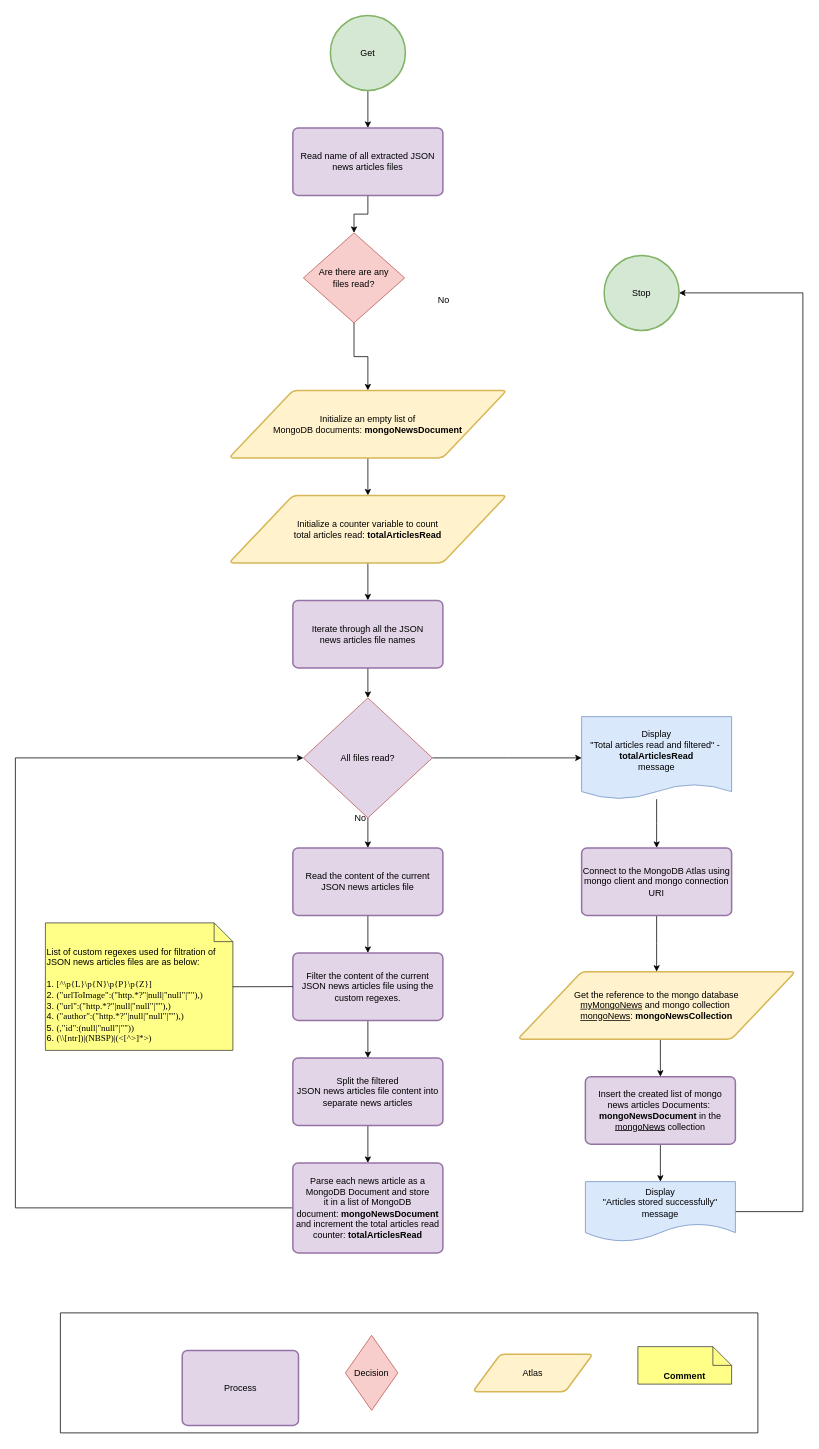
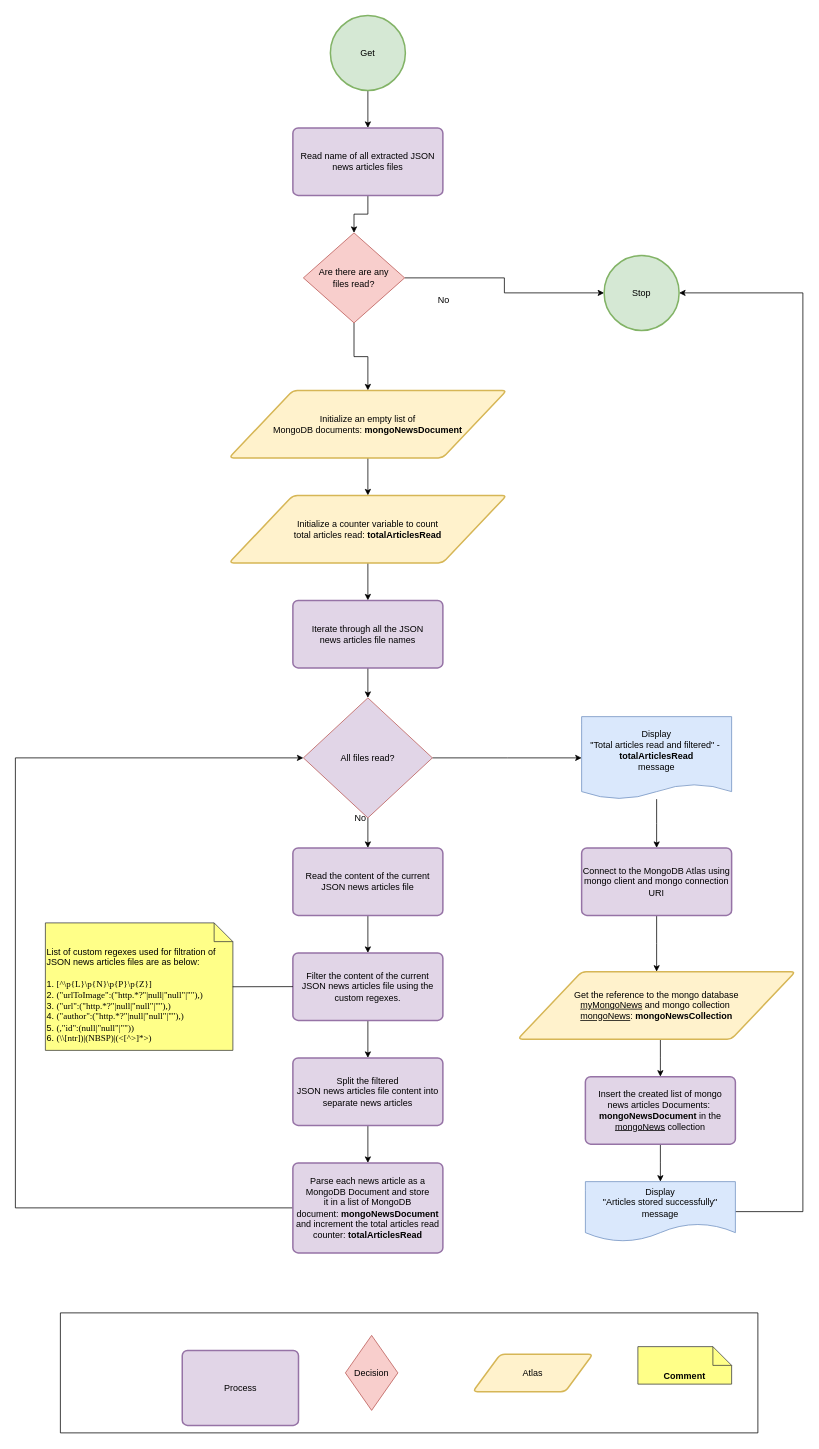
edge "Are there are any files read?" -> "Stop": added
